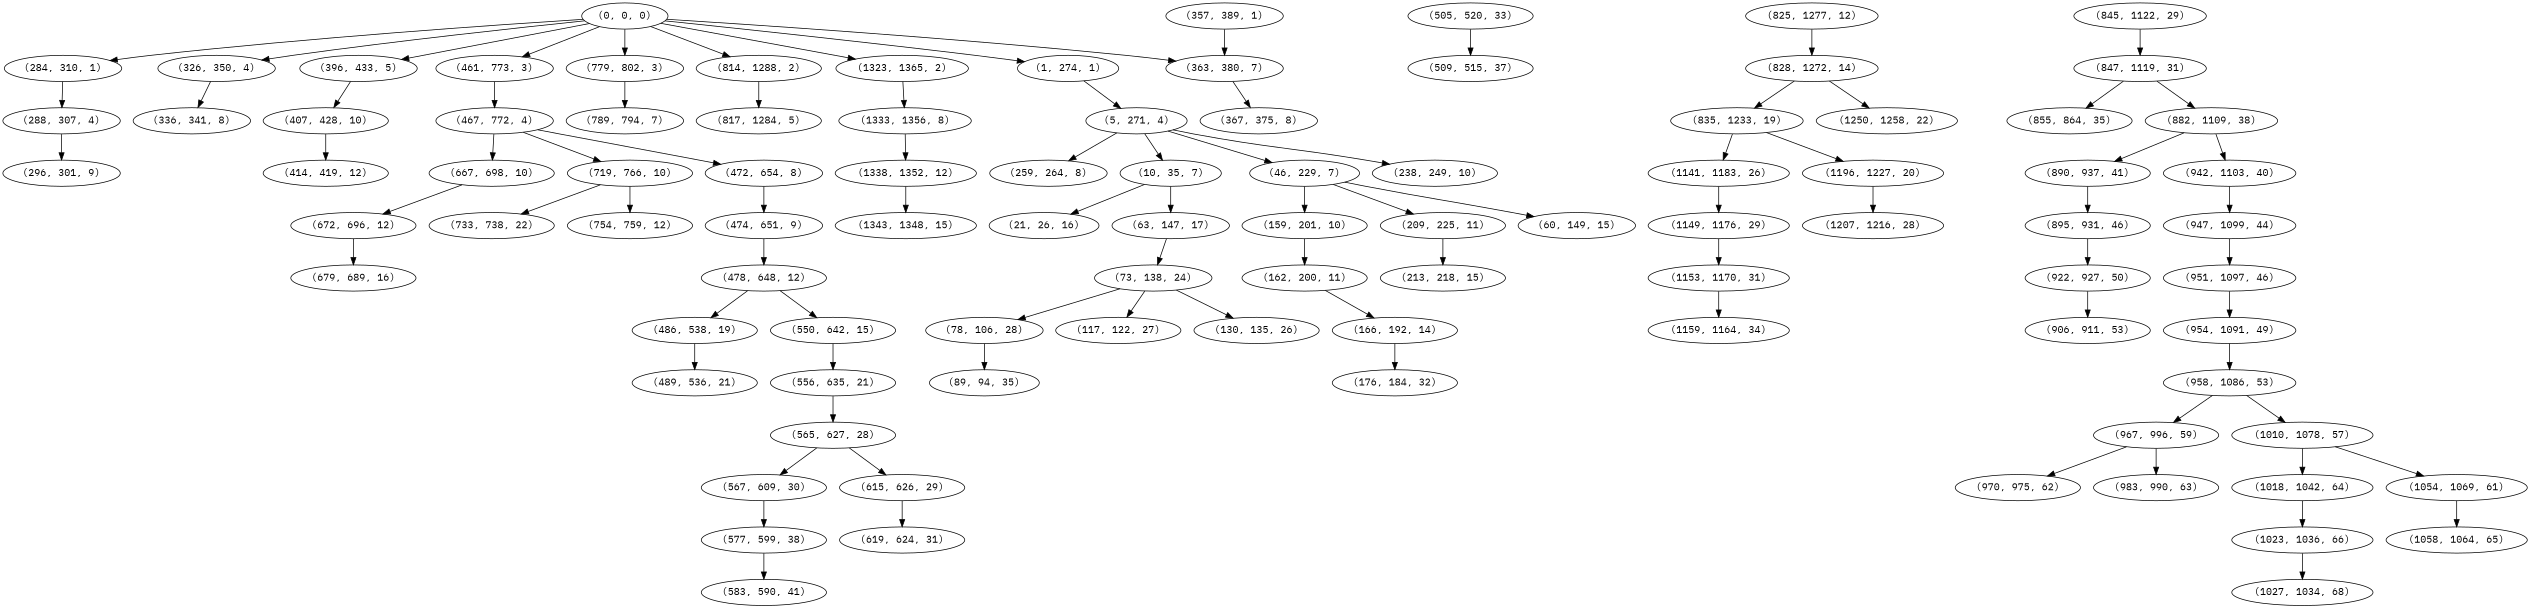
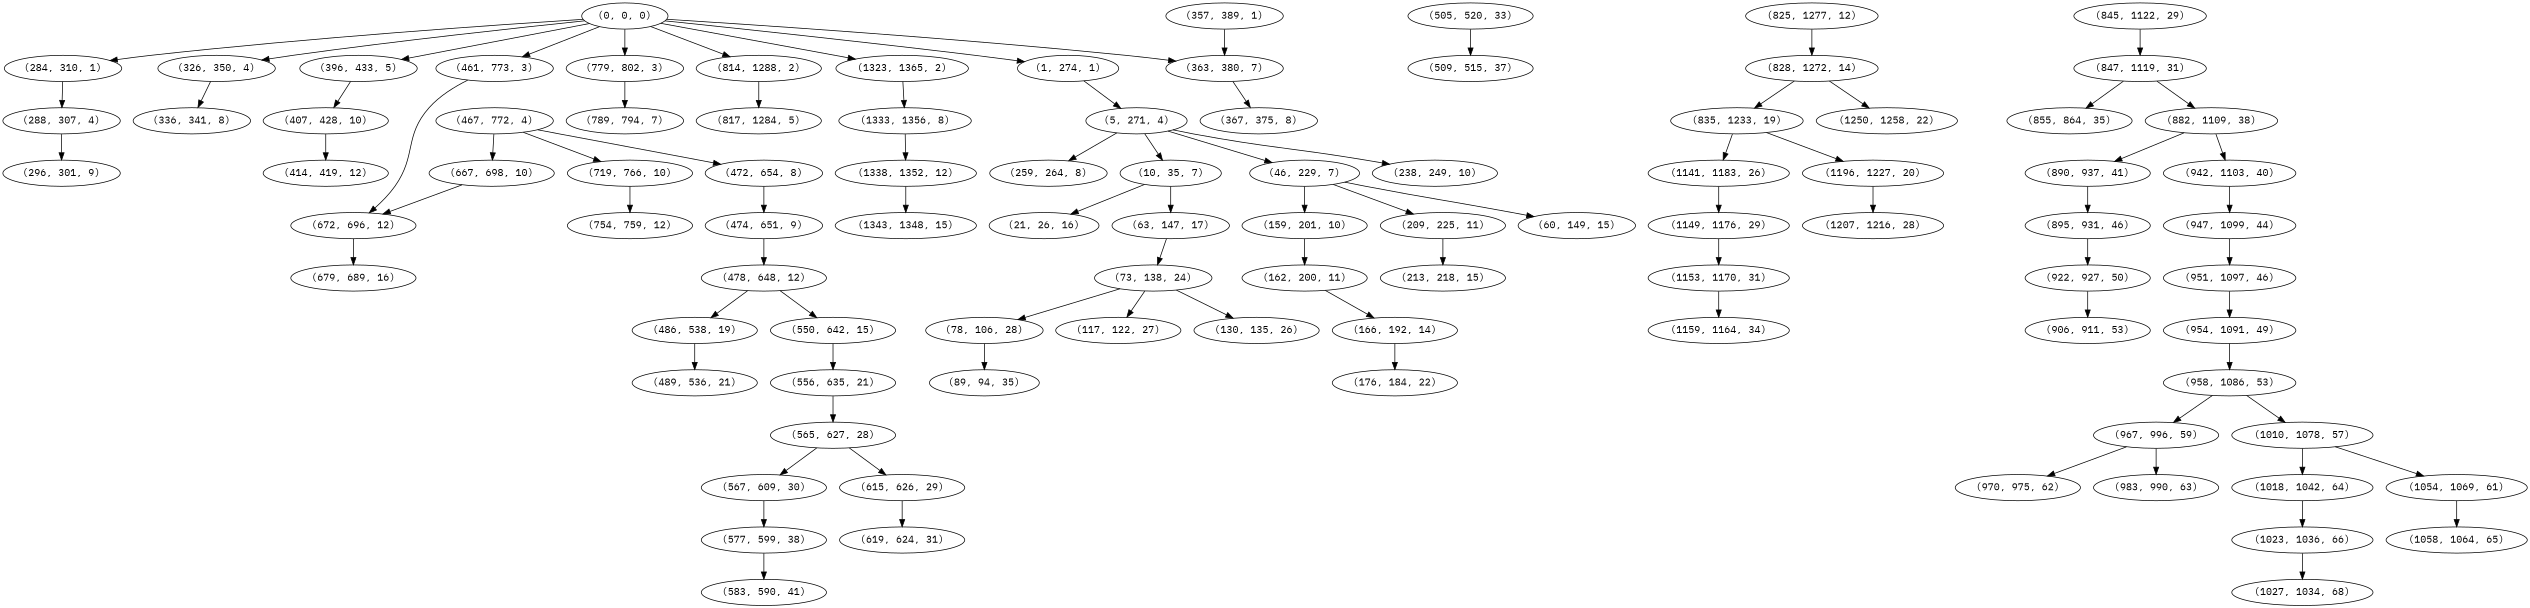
edge "(461, 773, 3)" -> "(467, 772, 4)": now "(461, 773, 3)" -> "(672, 696, 12)"
node "(733, 738, 22)": removed
node "(176, 184, 32)": label "(176, 184, 32)" -> "(176, 184, 22)"
